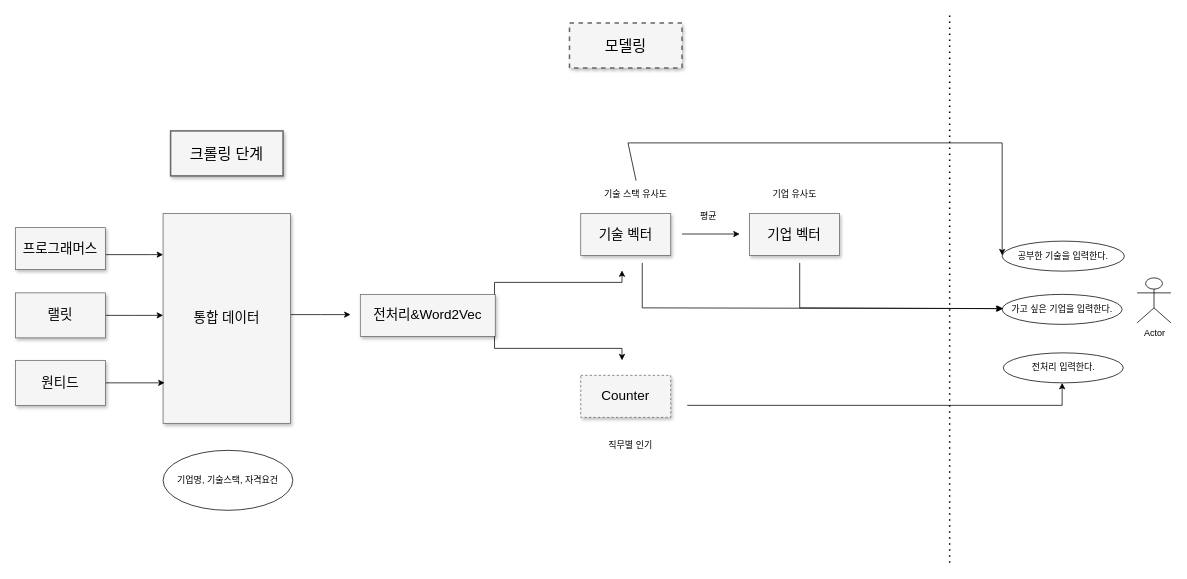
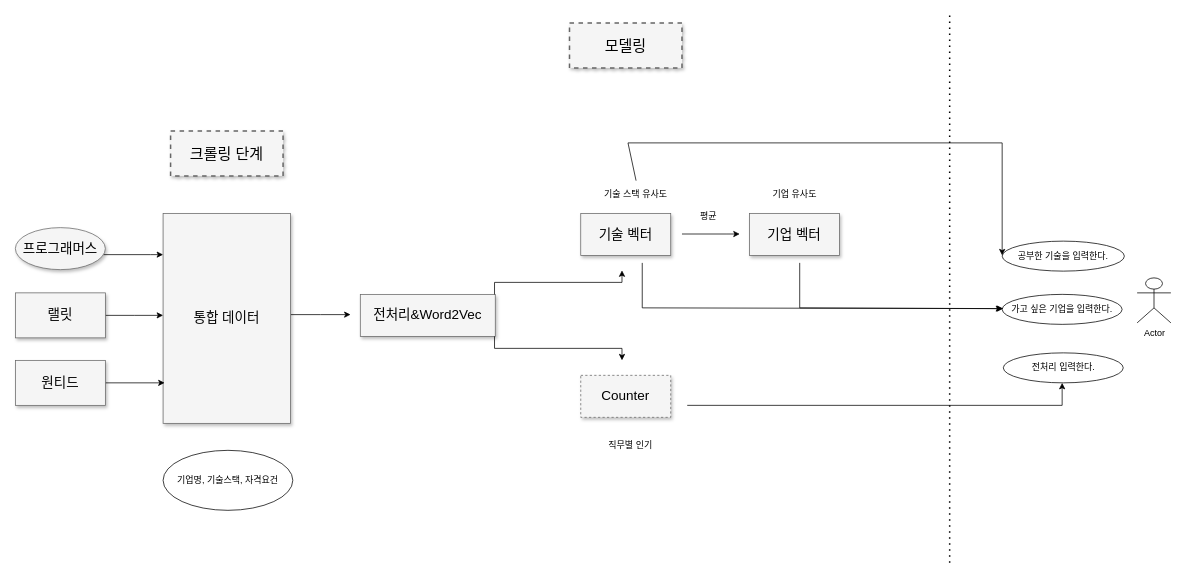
node "크롤링 단계": style solid -> dashed
node "프로그래머스": shape rectangle -> ellipse
